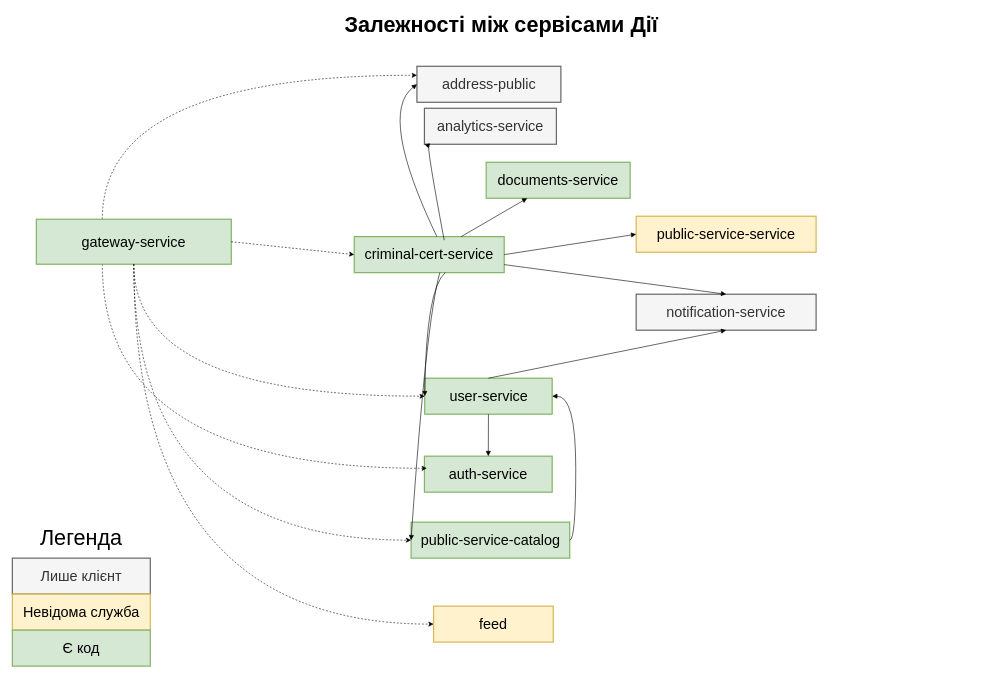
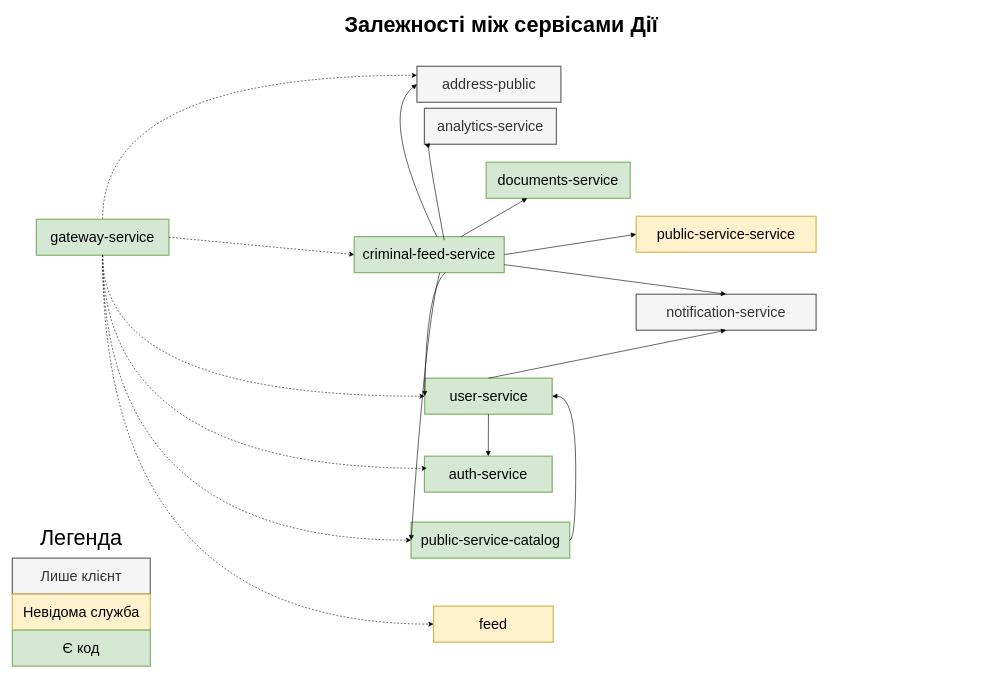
node "gateway-service": size 195x45 -> 133x36
node "criminal-cert-service": label "criminal-cert-service" -> "criminal-feed-service"
